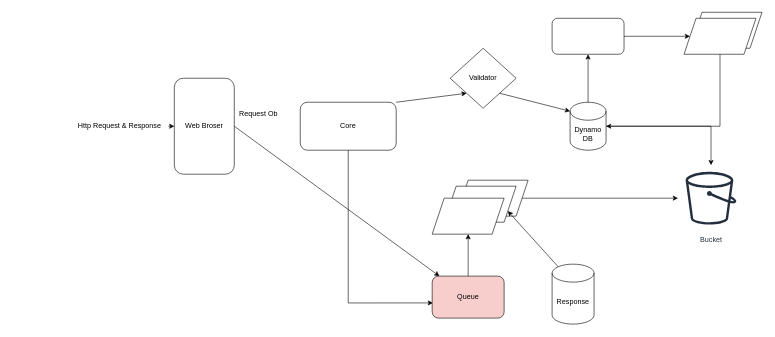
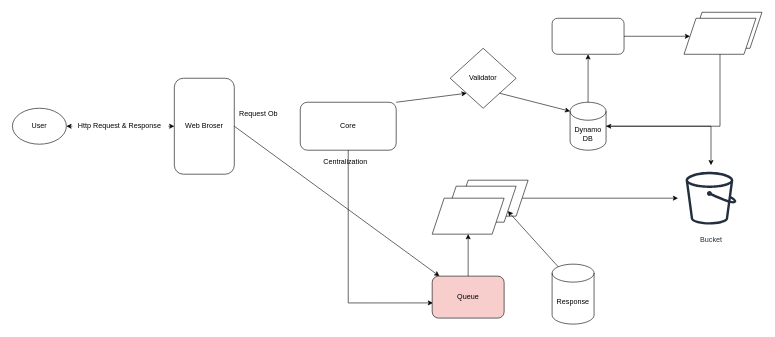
node "User": added
edge "Http Request & Response" -> "User": added
node "Centralization": added
